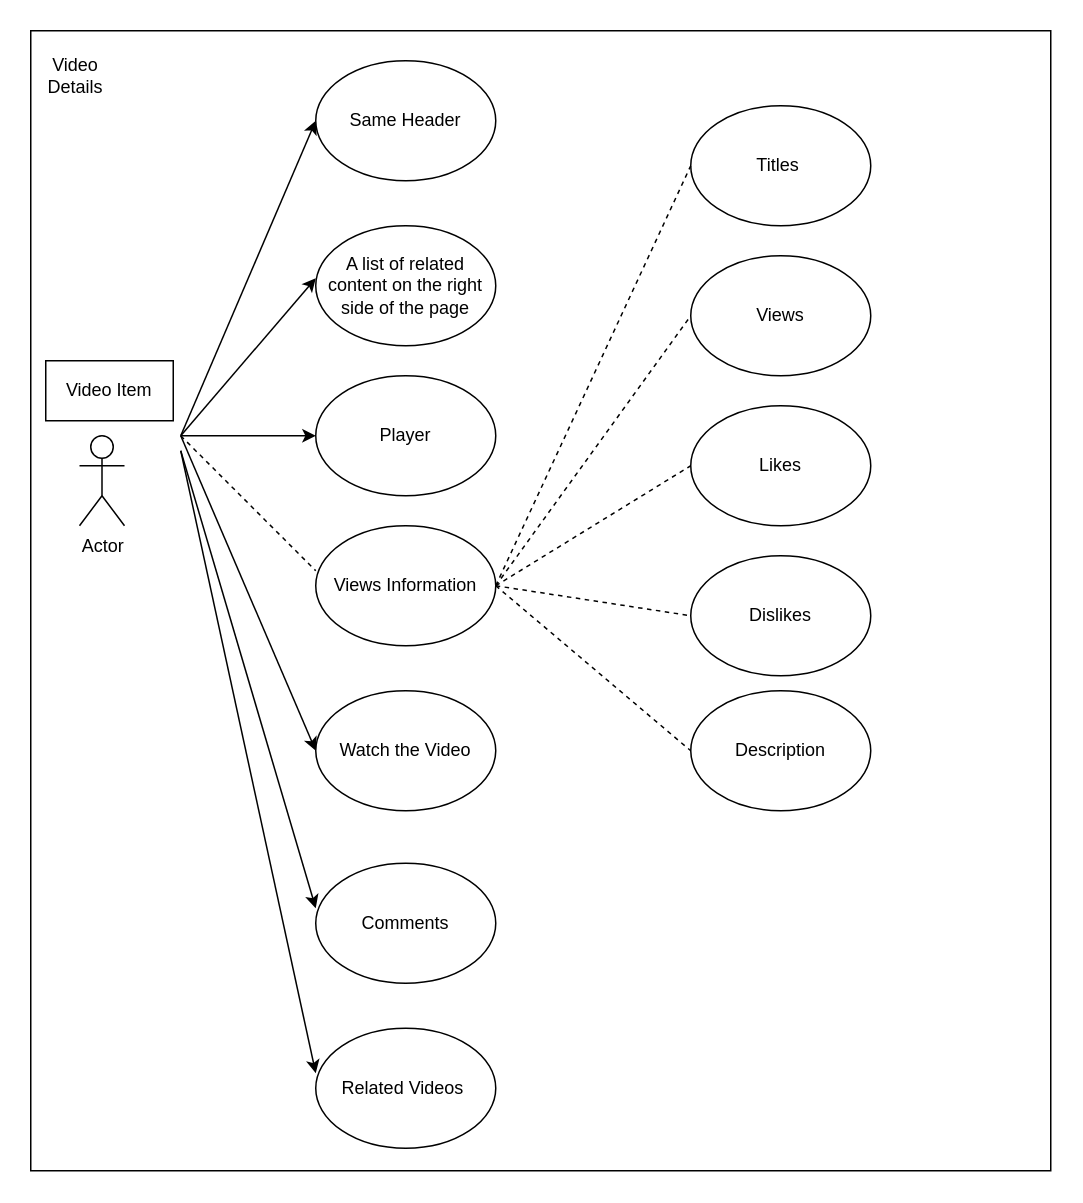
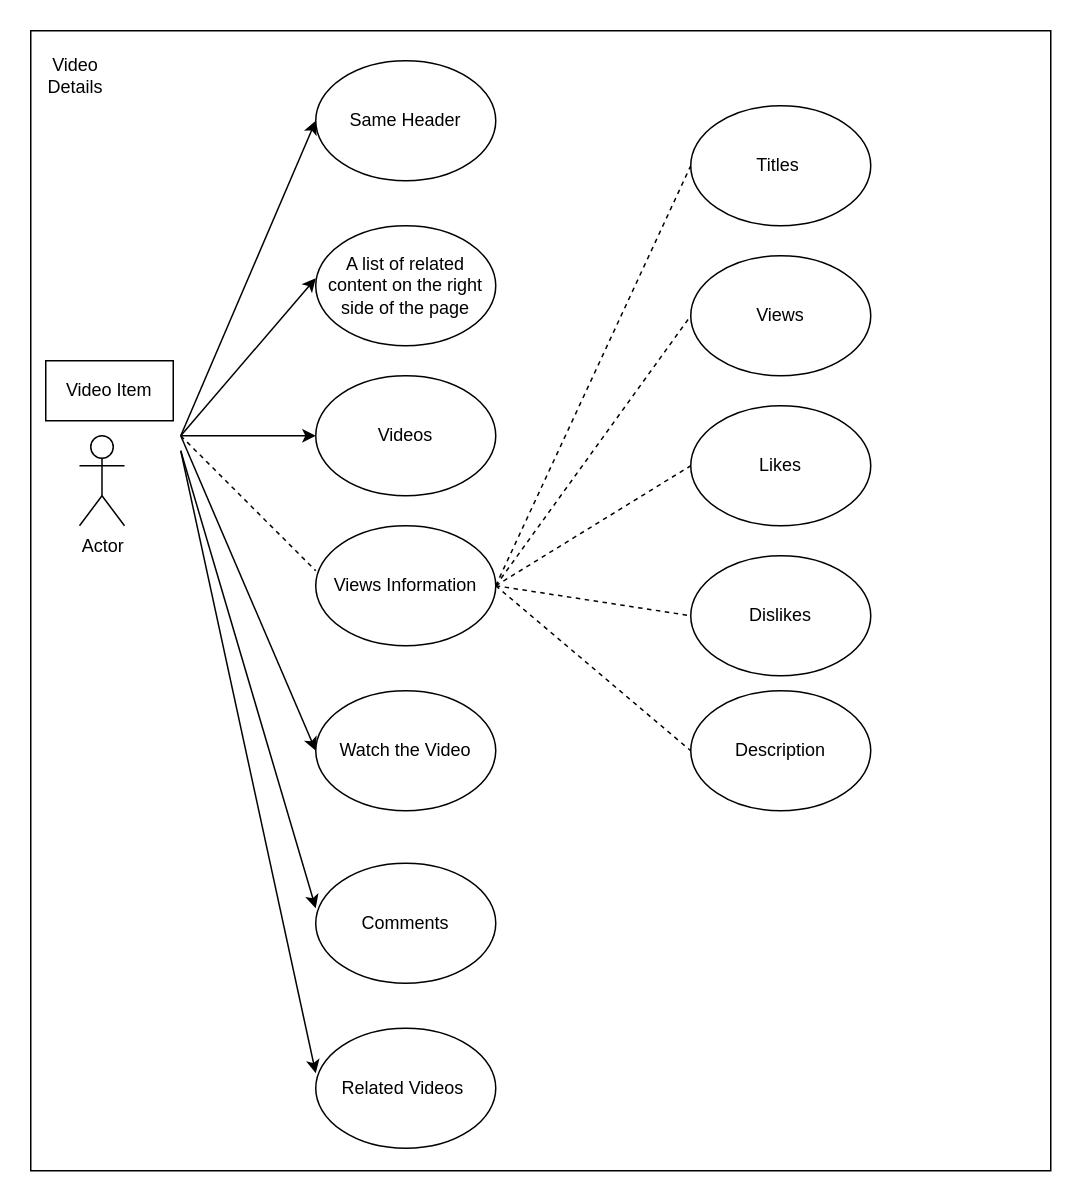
node "Player": label "Player" -> "Videos"
